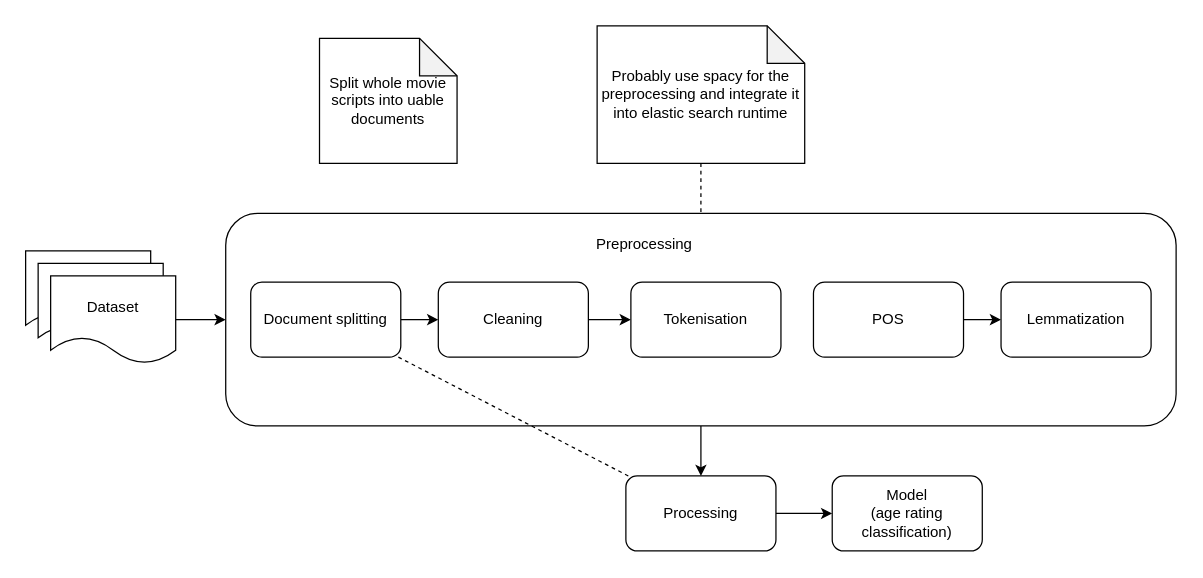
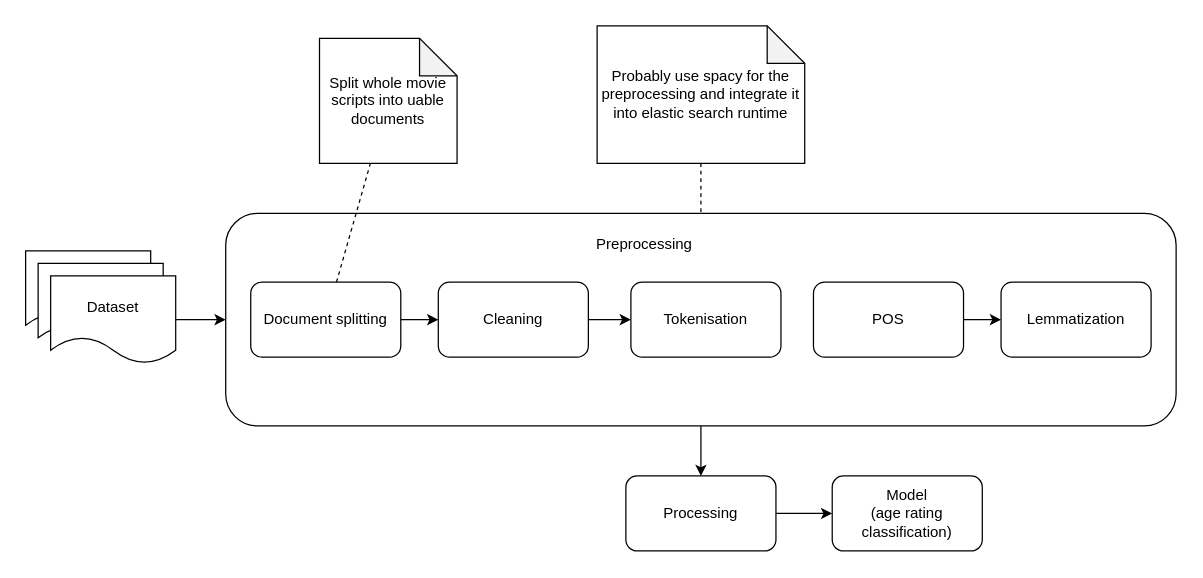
edge "Document splitting" -- "Processing": now "Document splitting" -- "Split whole movie scripts into uable documents"
